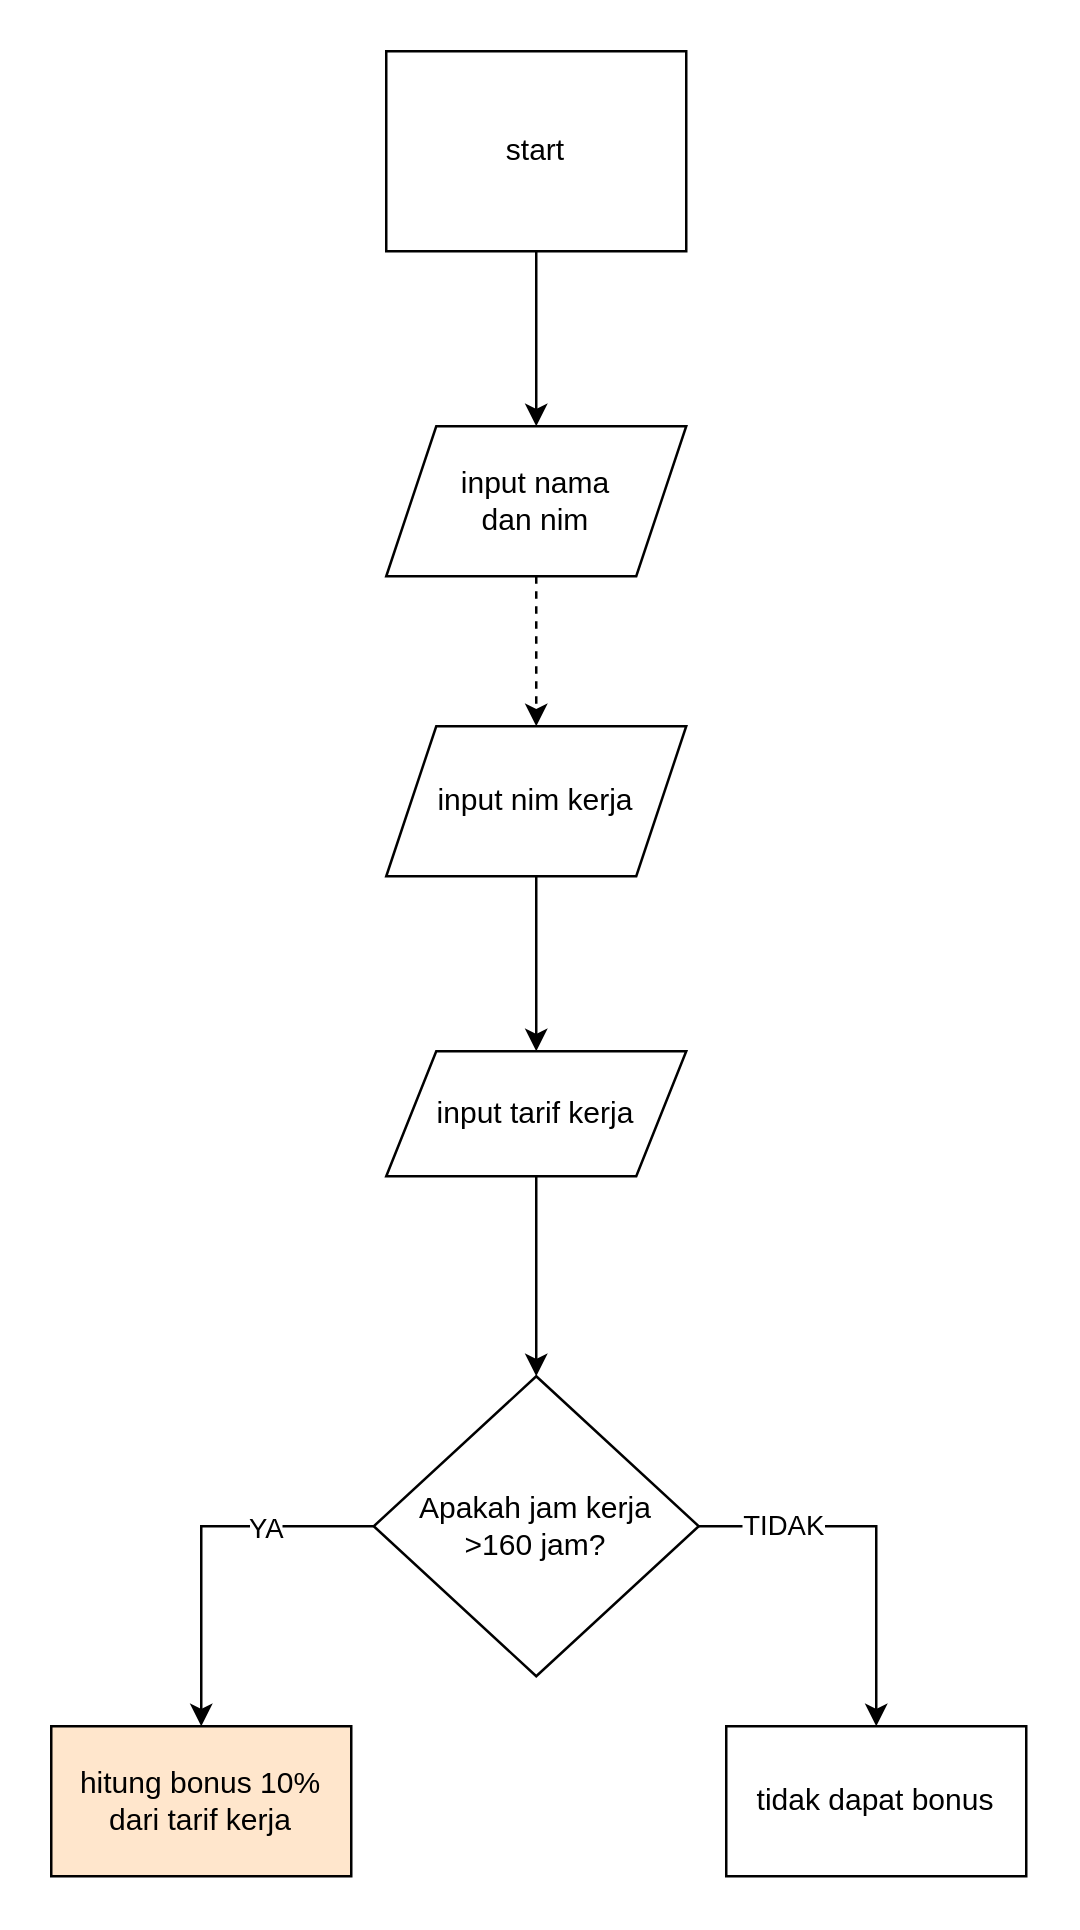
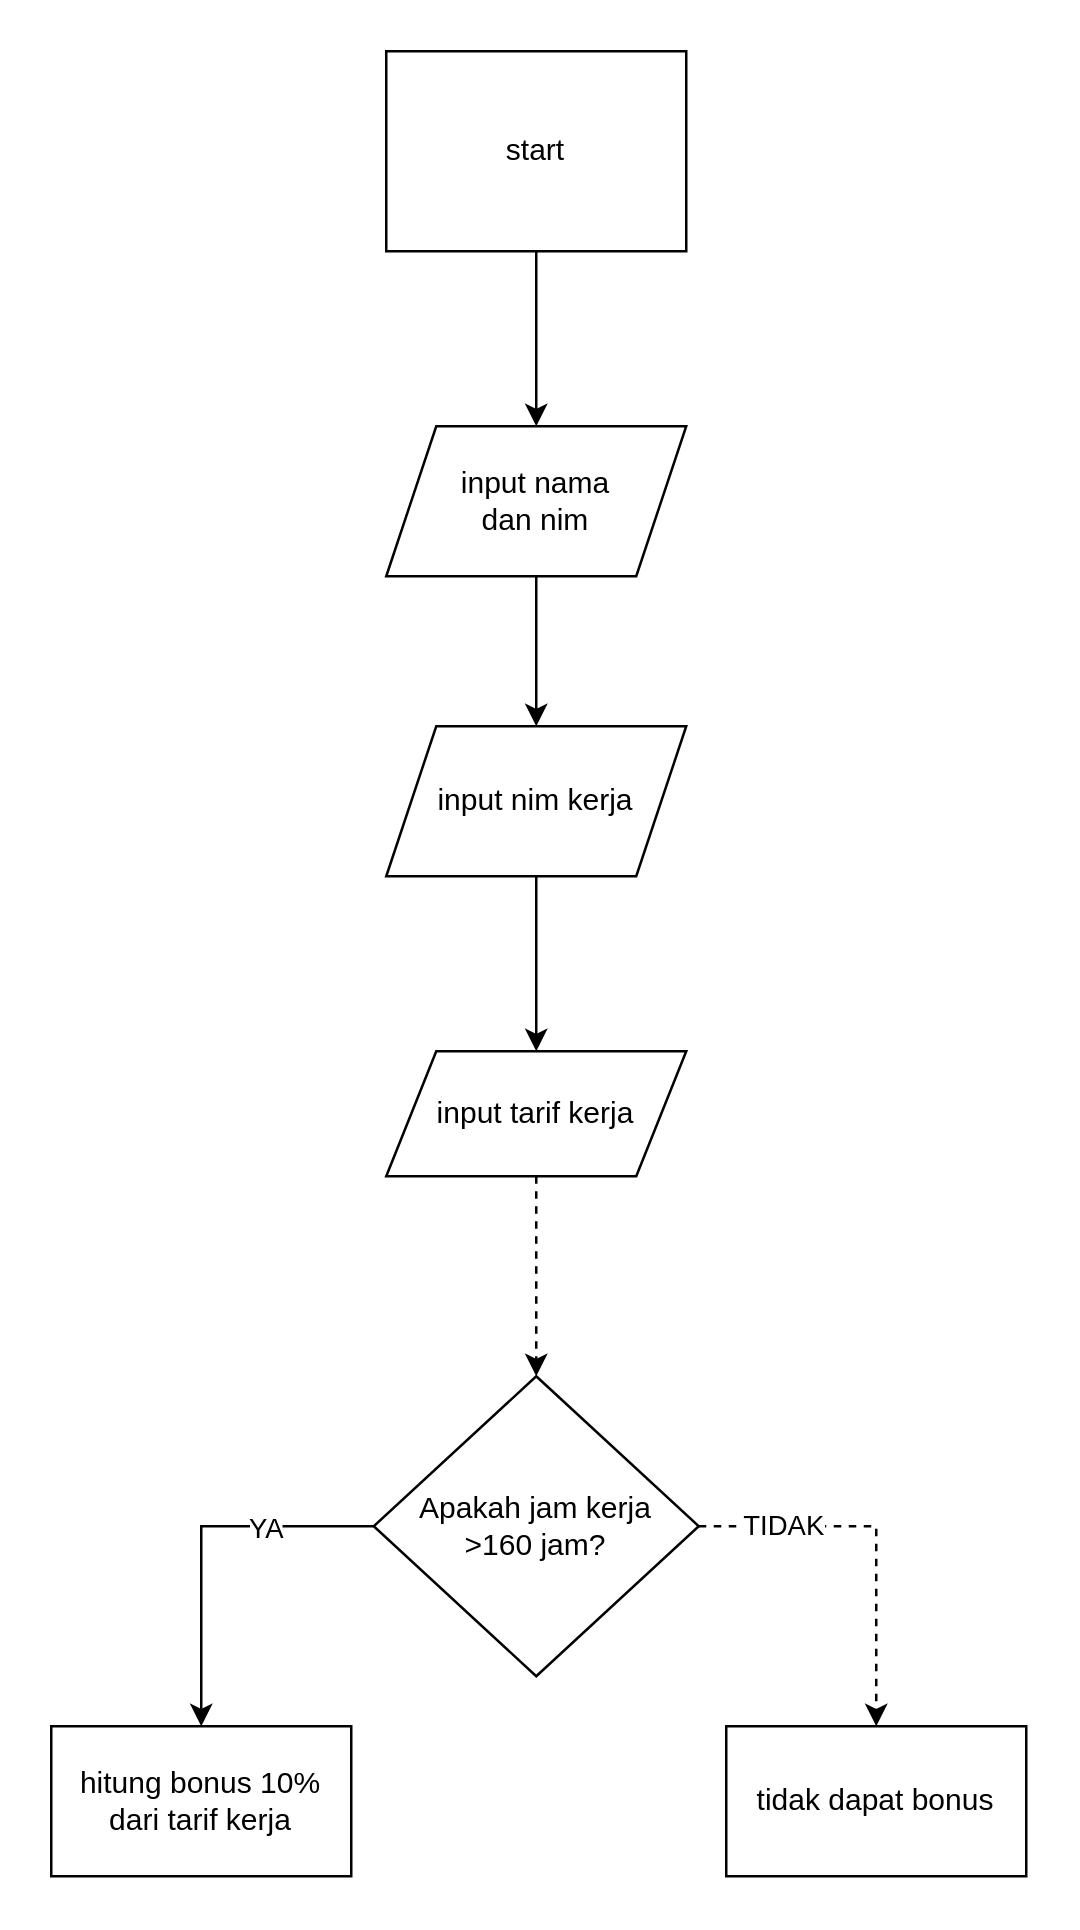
edge "input nama dan nim" -> "input nim kerja": style dashed -> solid
edge "input tarif kerja" -> "Apakah jam kerja >160 jam?": style solid -> dashed
edge "Apakah jam kerja >160 jam?" -> "tidak dapat bonus": style solid -> dashed
node "hitung bonus 10% dari tarif kerja": fillcolor #ffe6cc -> #ffffff
